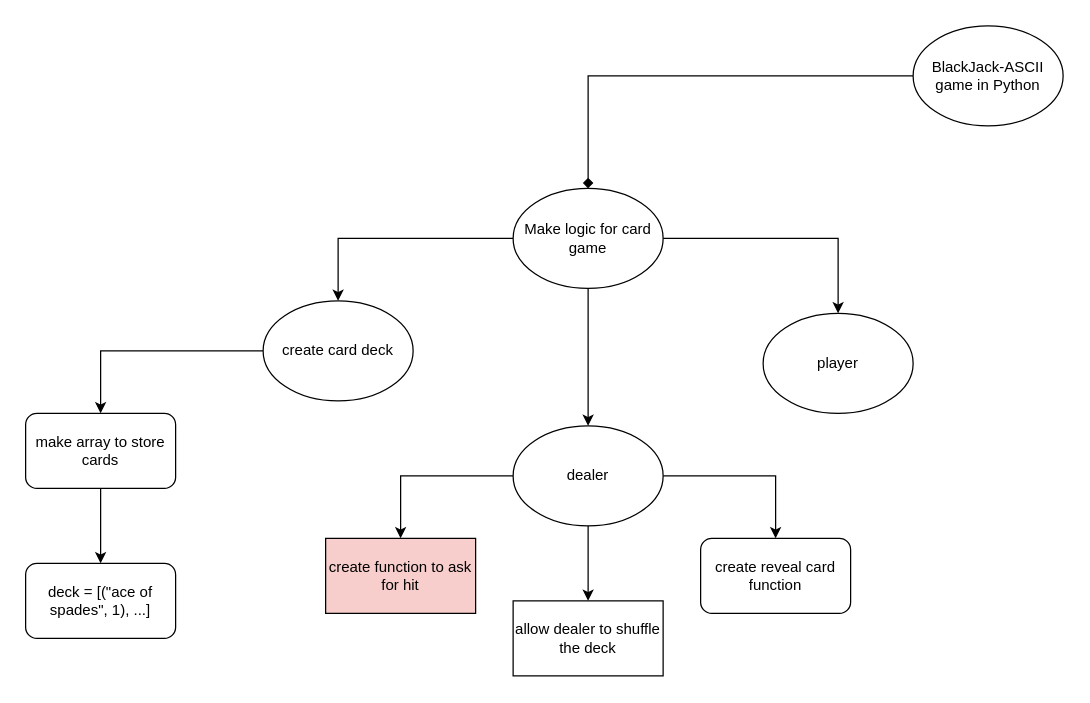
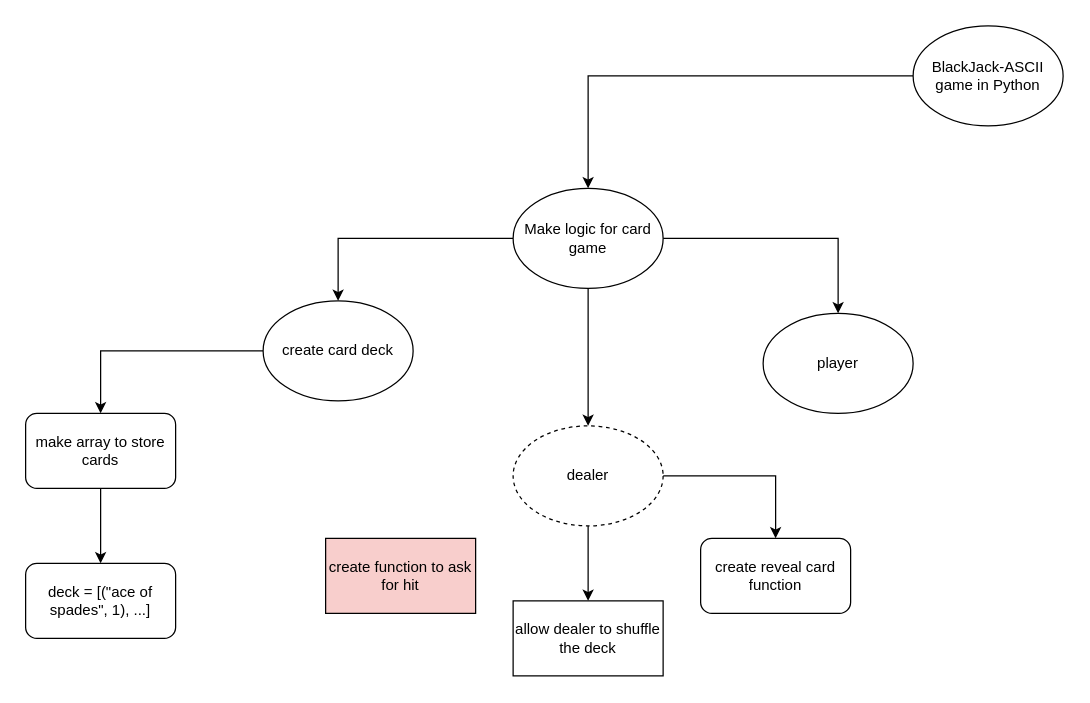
edge "BlackJack-ASCII game in Python" -> "Make logic for card game": arrowhead diamond -> classic
edge "dealer" -> "create function to ask for hit": removed
node "dealer": style solid -> dashed
